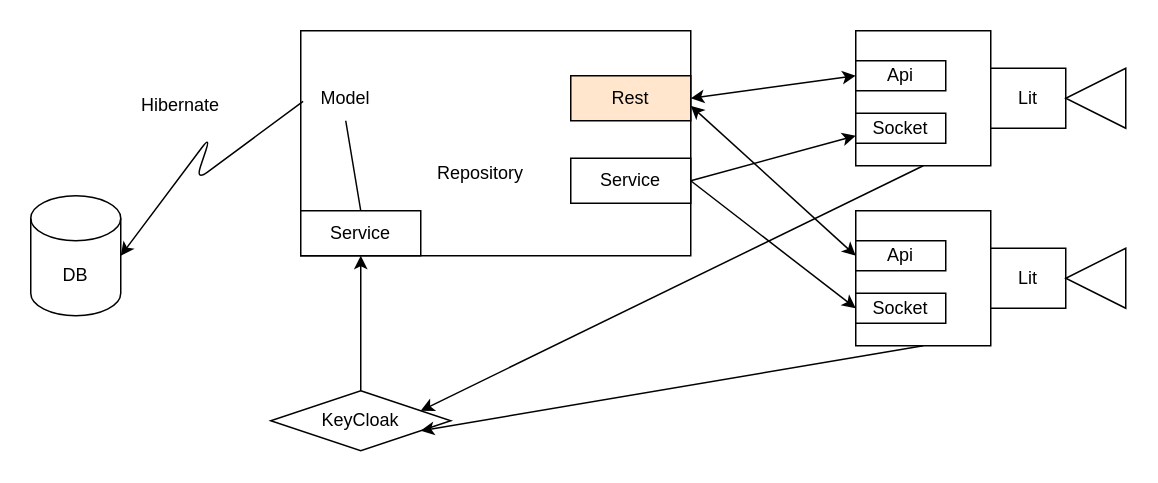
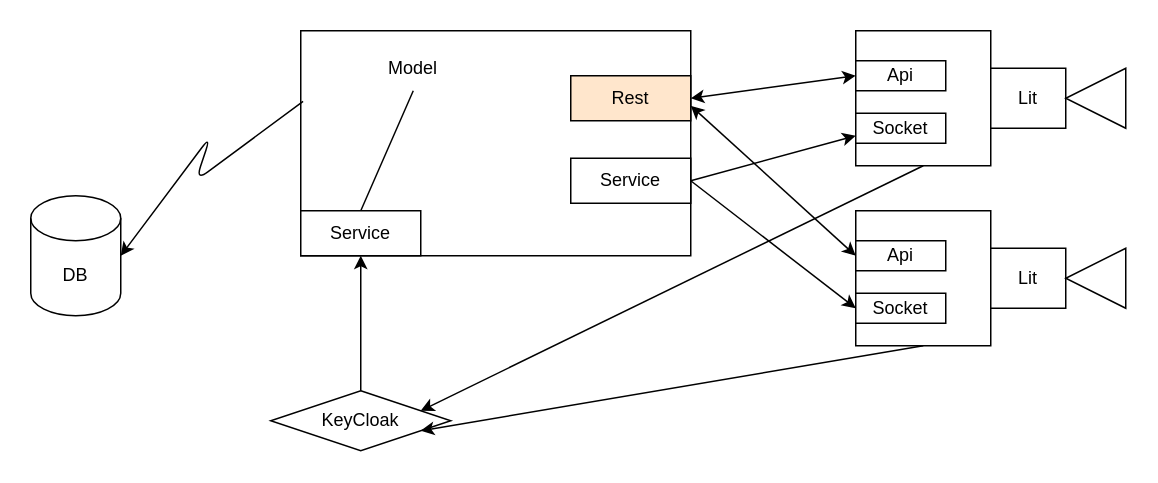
node "Model": moved (346, 98) -> (413, 68)
node "Hibernate": removed
node "Repository": removed
